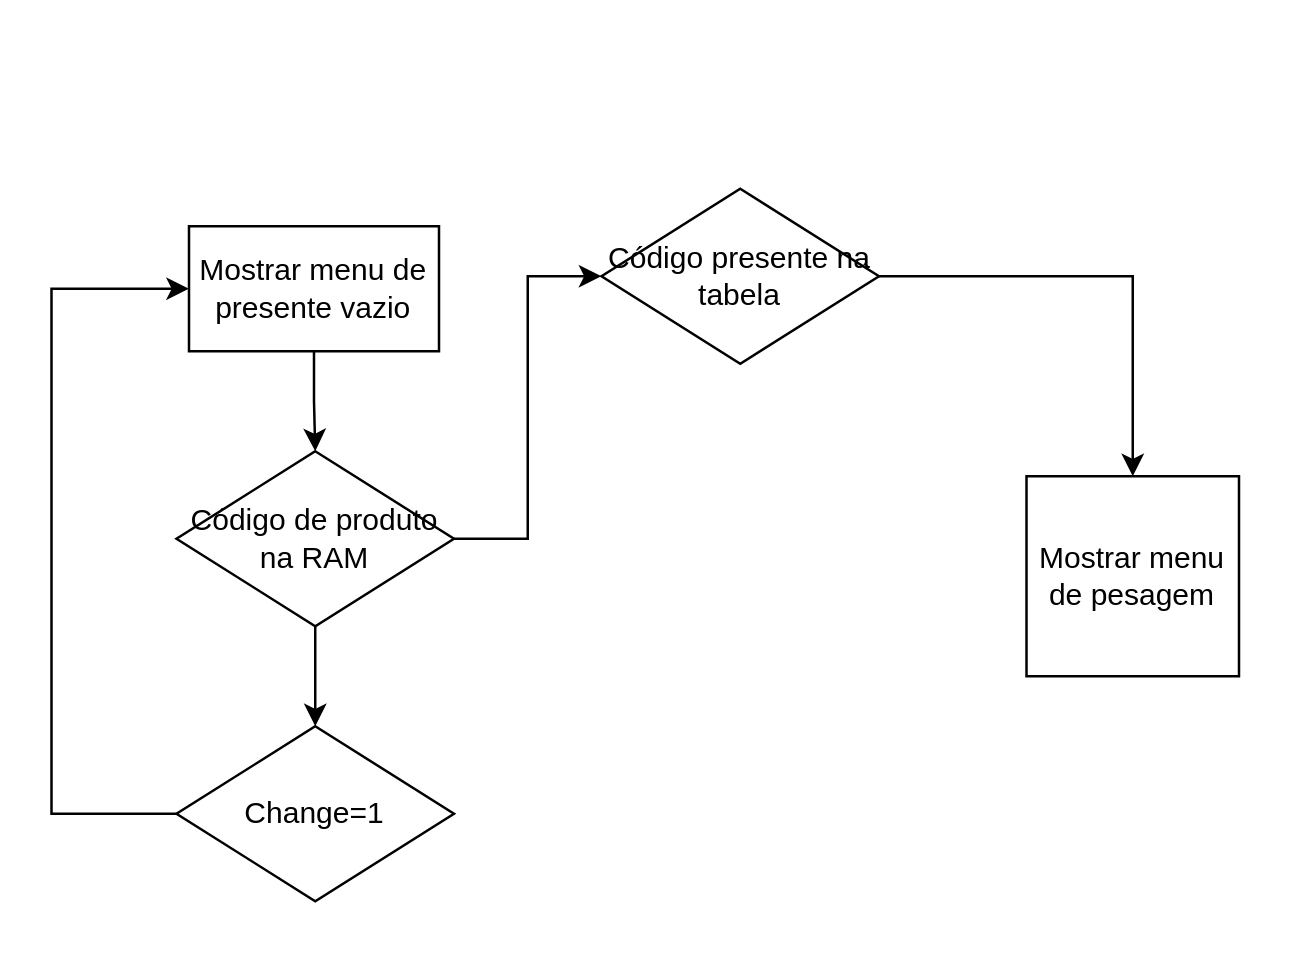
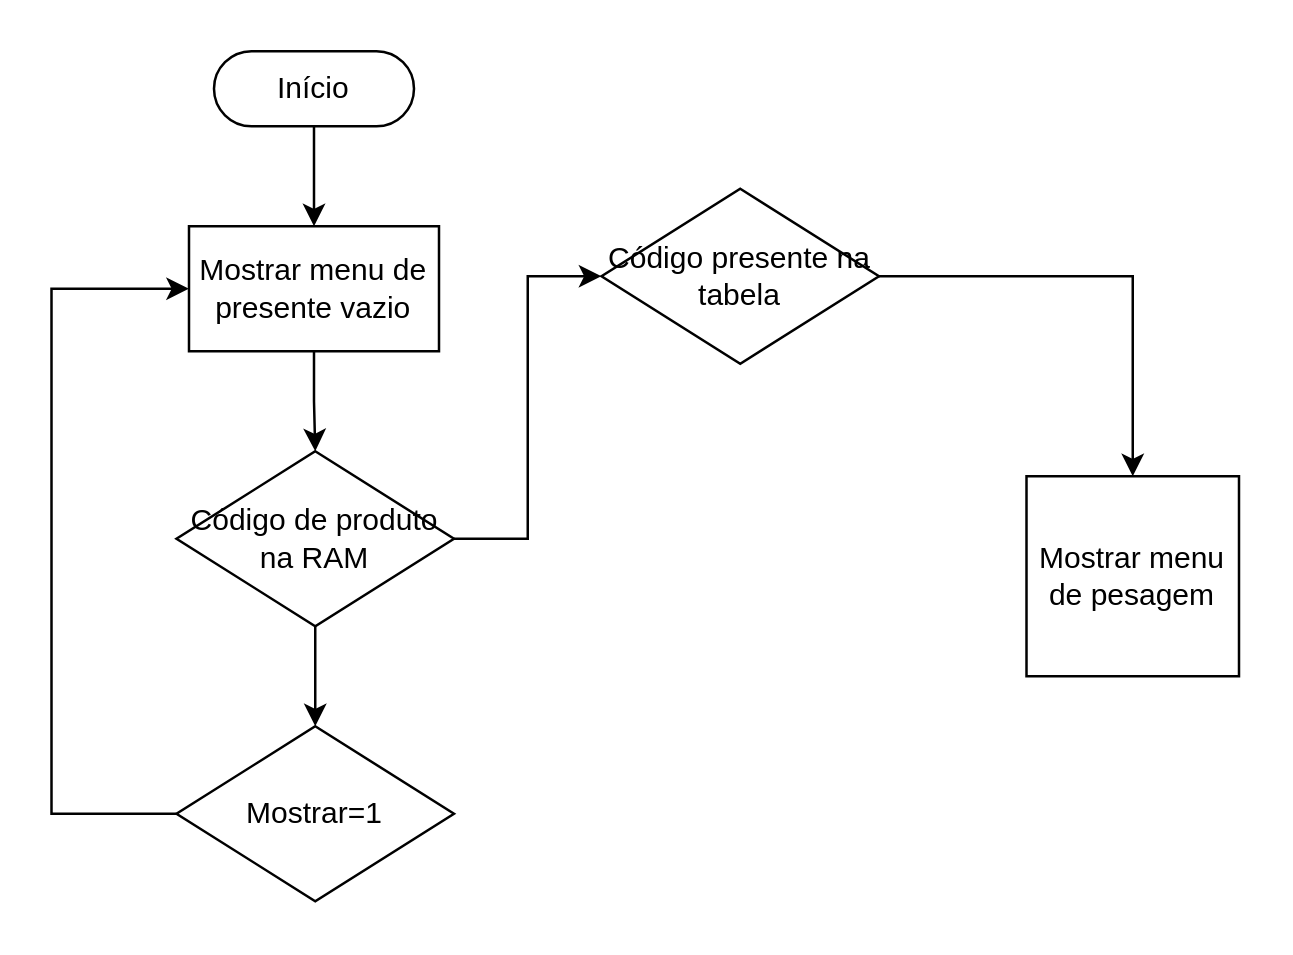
node "Início": added
edge "Início" -> "Mostrar menu de presente vazio": added
node "Change=1": label "Change=1" -> "Mostrar=1"
